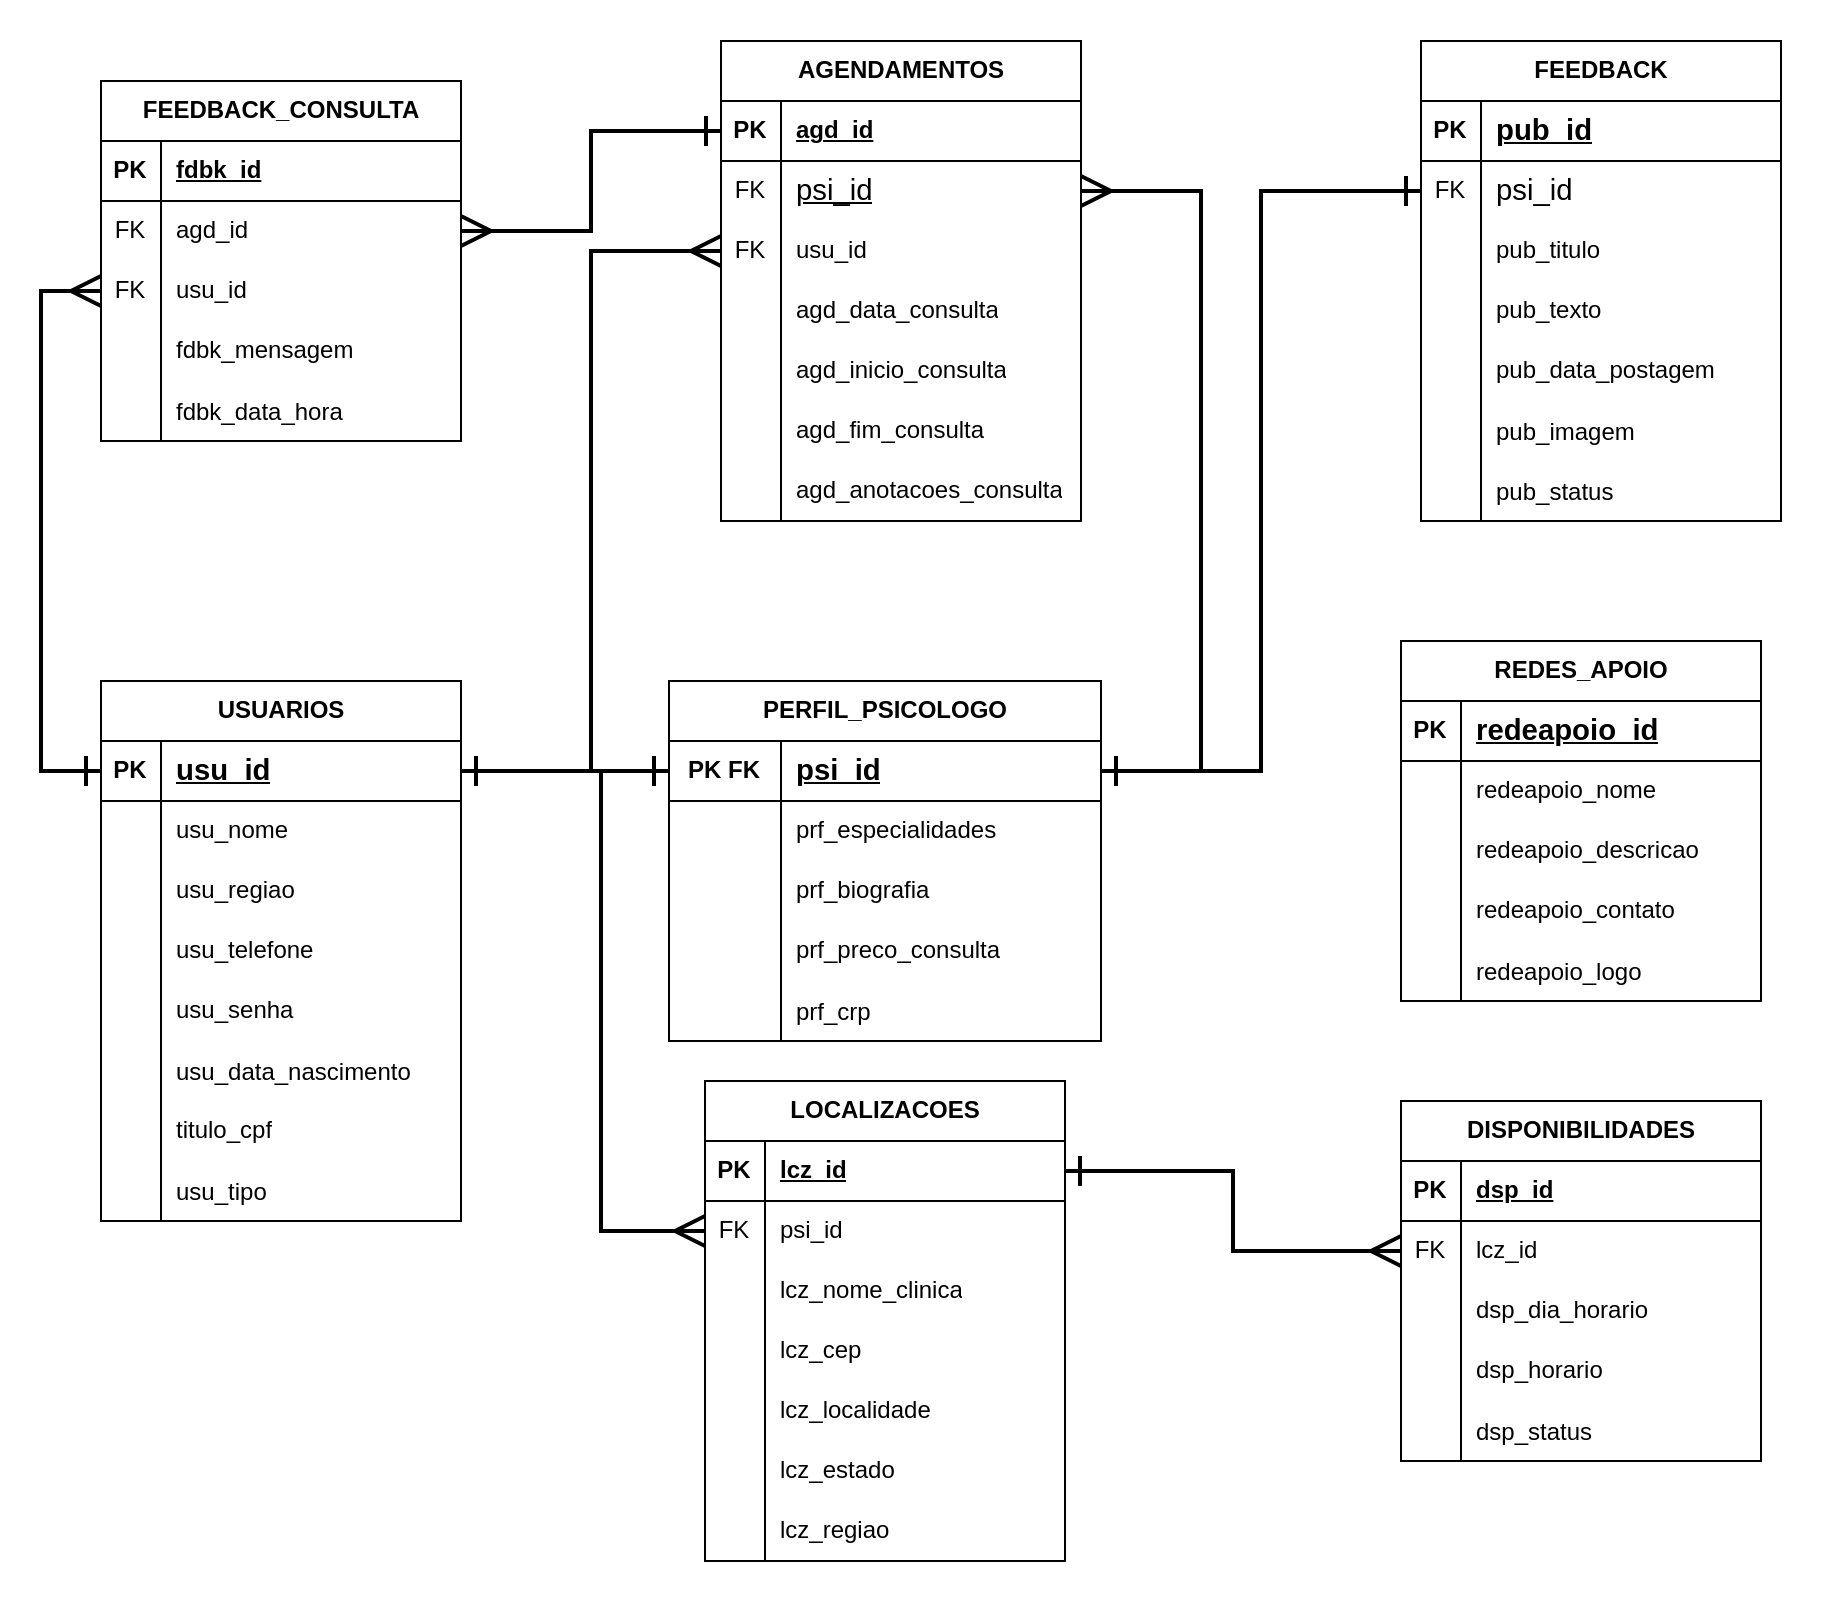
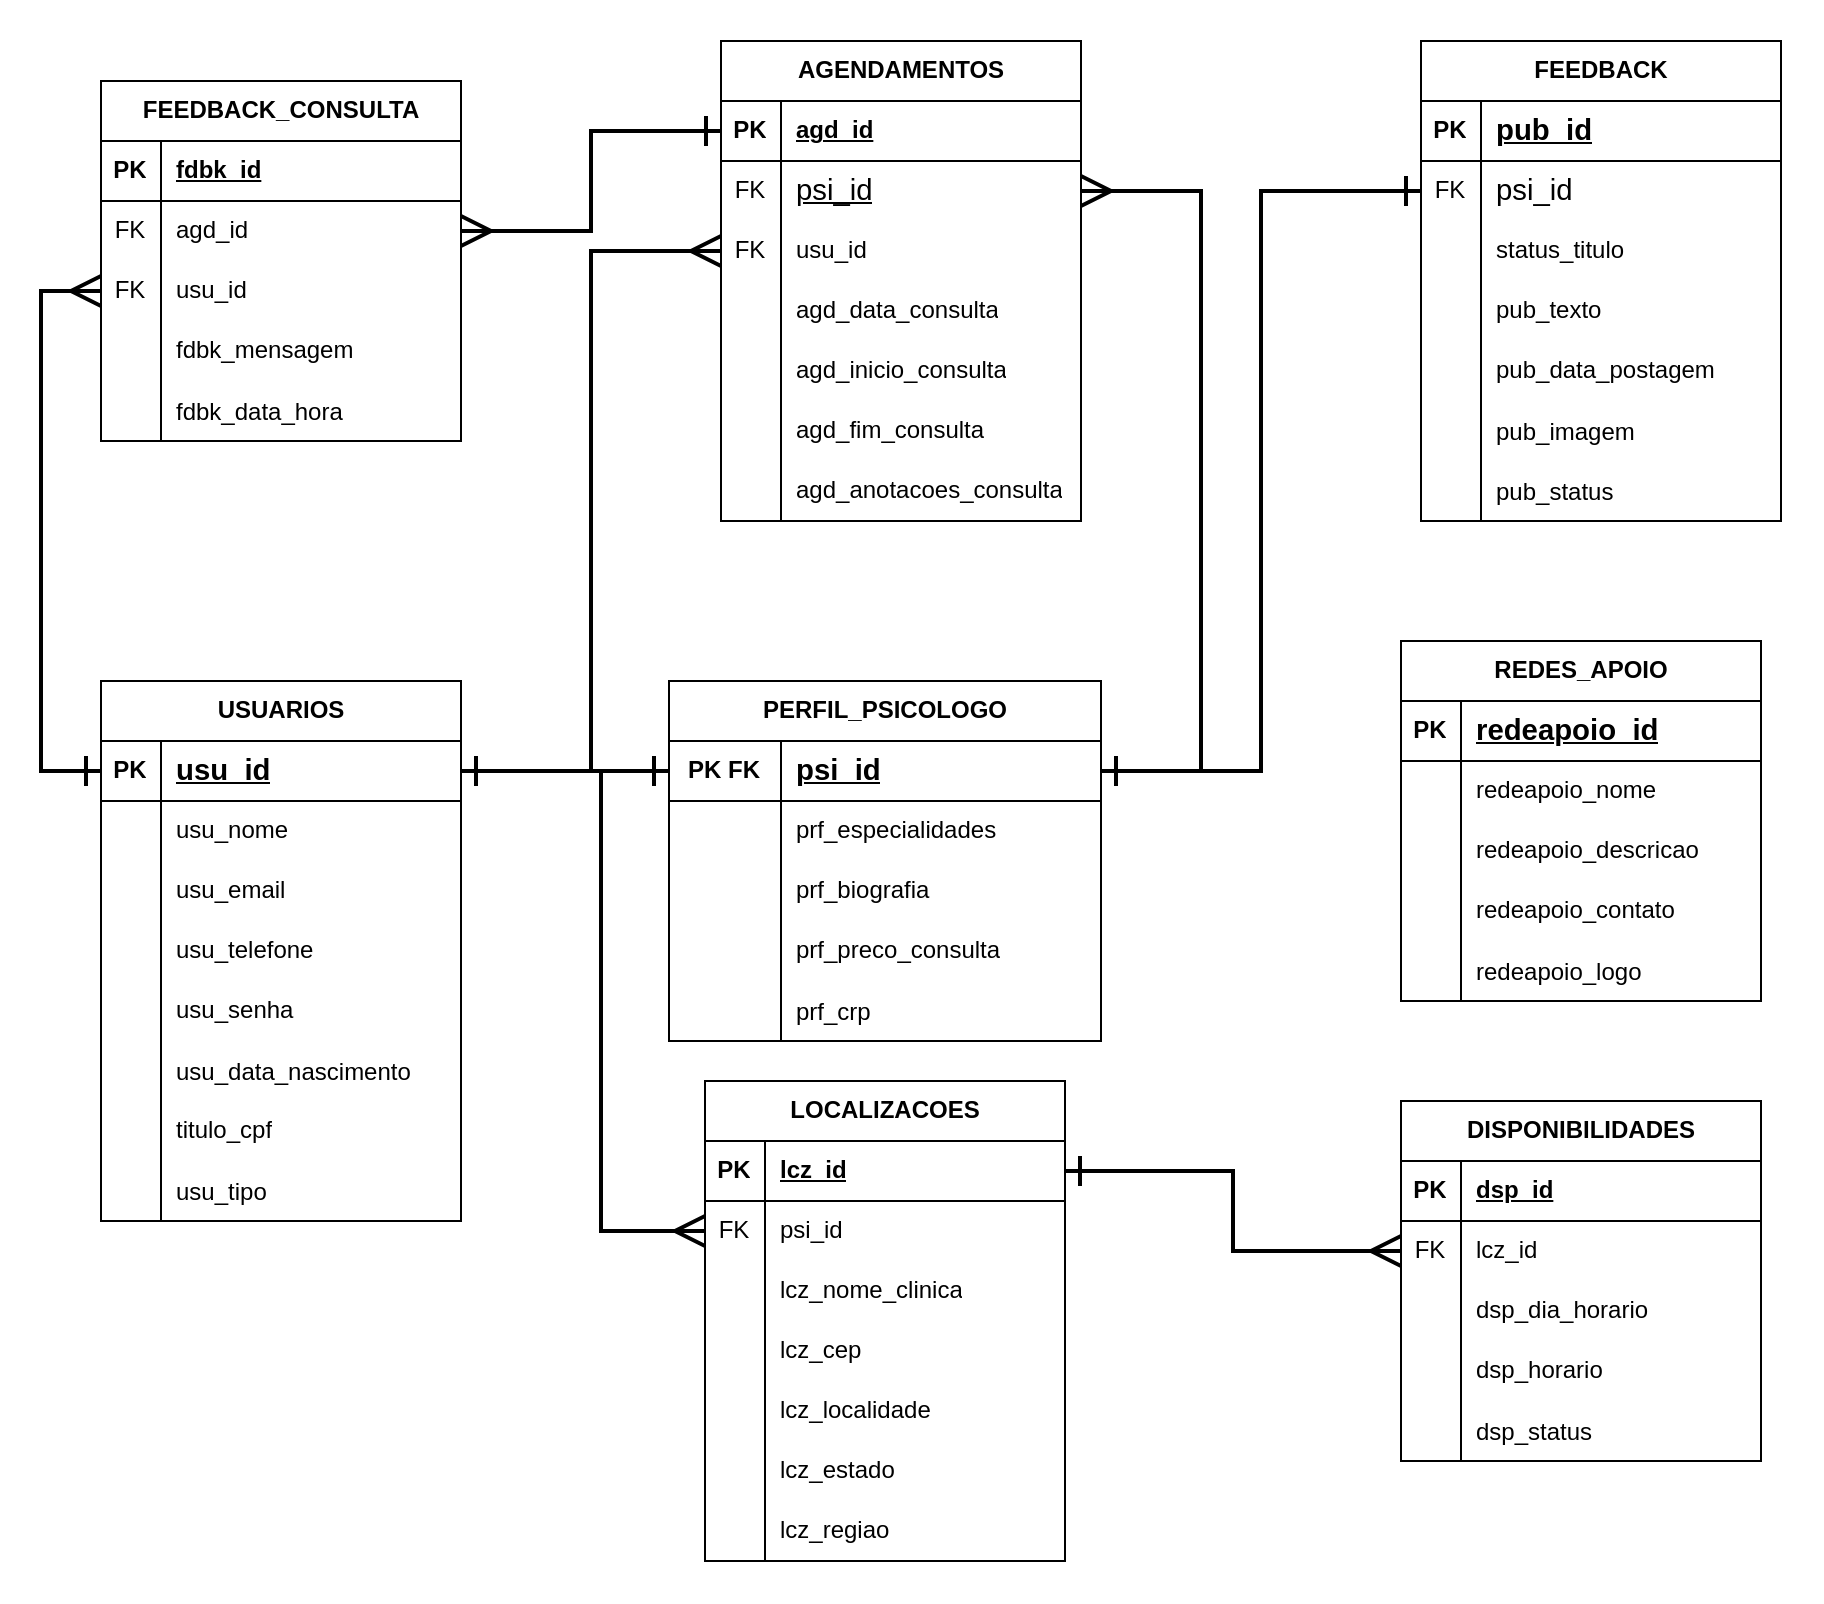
node "pub_titulo": label "pub_titulo" -> "status_titulo"
node "usu_regiao": label "usu_regiao" -> "usu_email"
